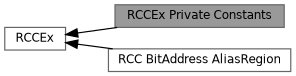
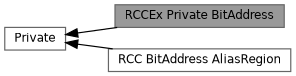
node "RCCEx Private Constants": label "RCCEx Private Constants" -> "RCCEx Private BitAddress"
node "RCCEx": label "RCCEx" -> "Private"
